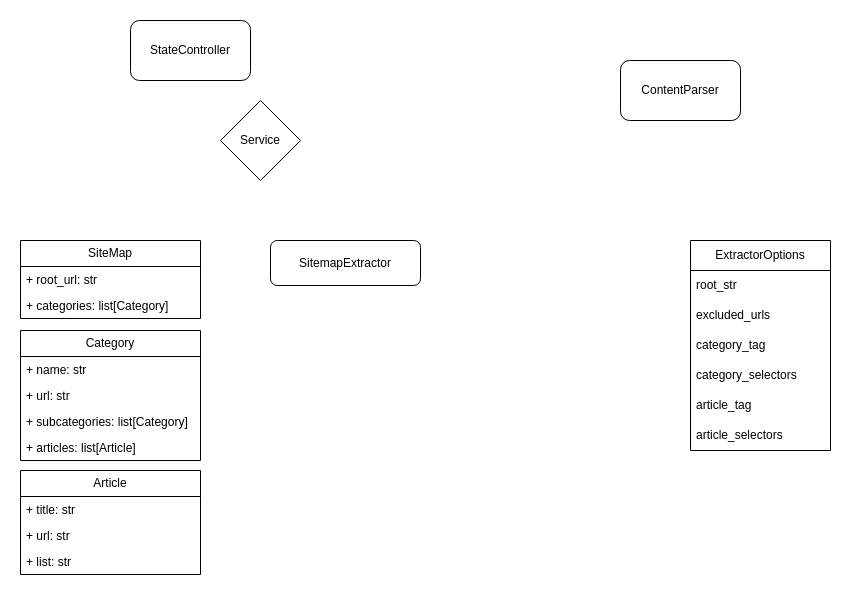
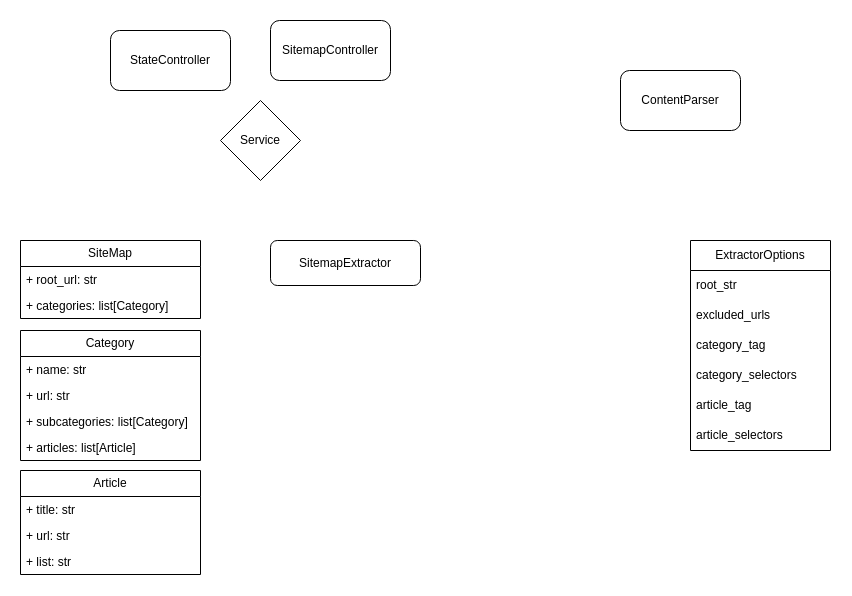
node "StateController": moved (191, 51) -> (171, 61)
node "SitemapController": added
node "ContentParser": moved (681, 91) -> (681, 101)
